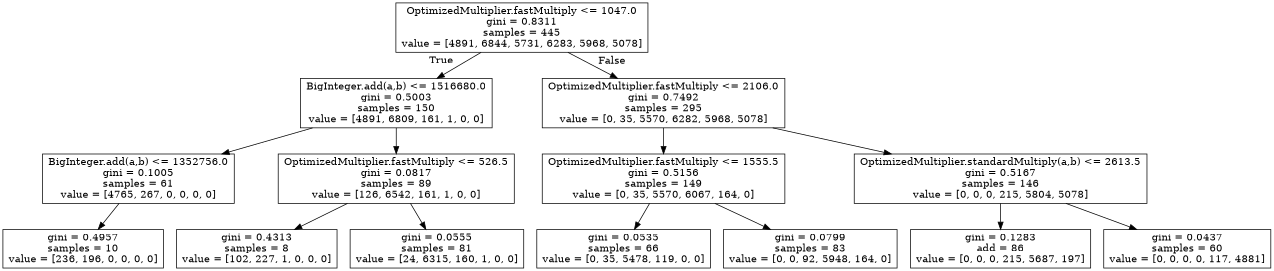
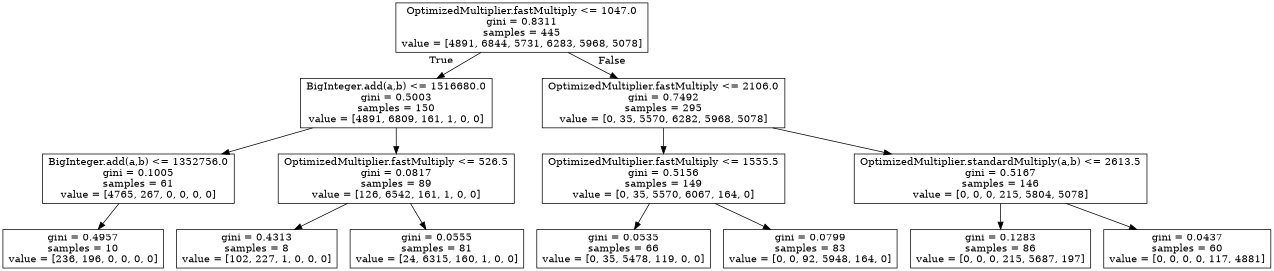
node "gini = 0.1283 add = 86 value = [0, 0, 0, 215, 5687, 197]": label "gini = 0.1283 add = 86 value = [0, 0, 0, 215, 5687, 197]" -> "gini = 0.1283 samples = 86 value = [0, 0, 0, 215, 5687, 197]"
